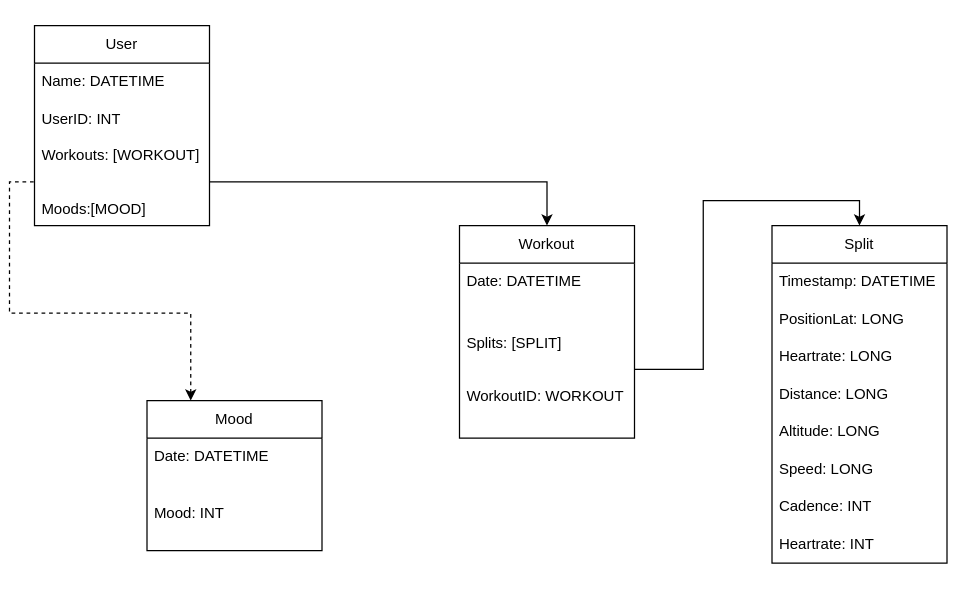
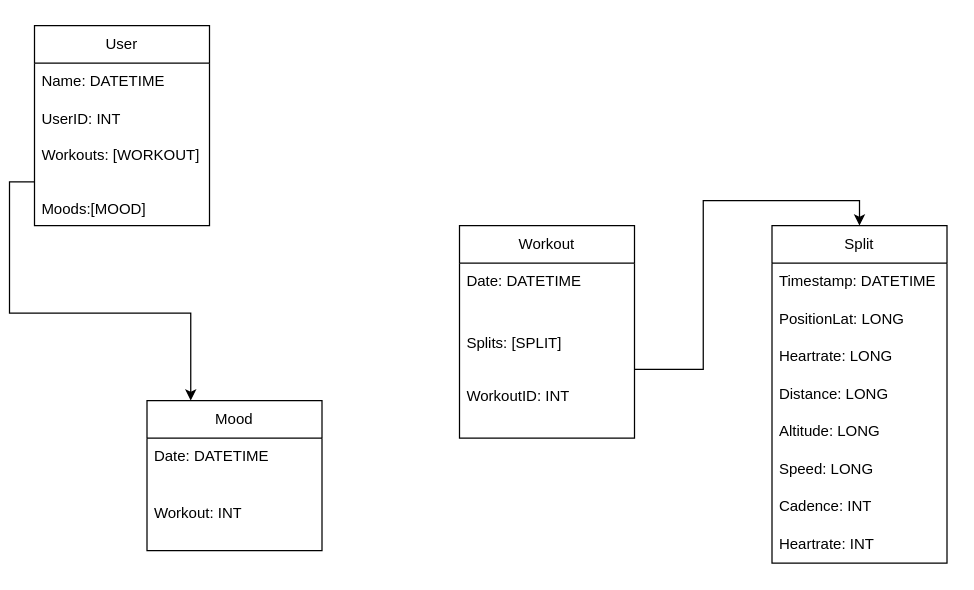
edge "Workouts: [WORKOUT] Moods:[MOOD]" -> "Workout": removed
edge "Workouts: [WORKOUT] Moods:[MOOD]" -> "Mood": style dashed -> solid
node "Splits: [SPLIT] WorkoutID: WORKOUT": label "Splits: [SPLIT] WorkoutID: WORKOUT" -> "Splits: [SPLIT] WorkoutID: INT"
node "Mood: INT": label "Mood: INT" -> "Workout: INT"
